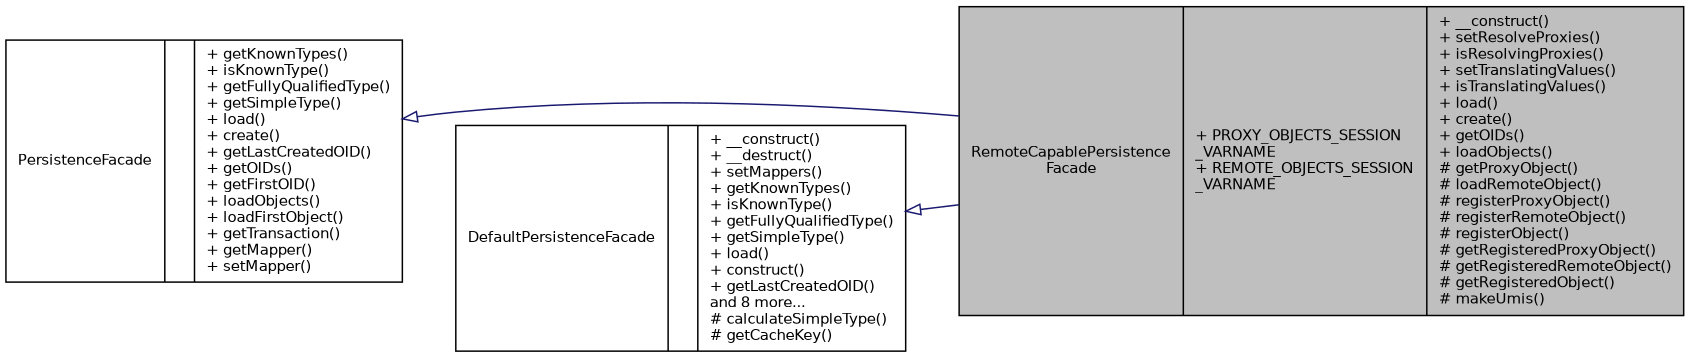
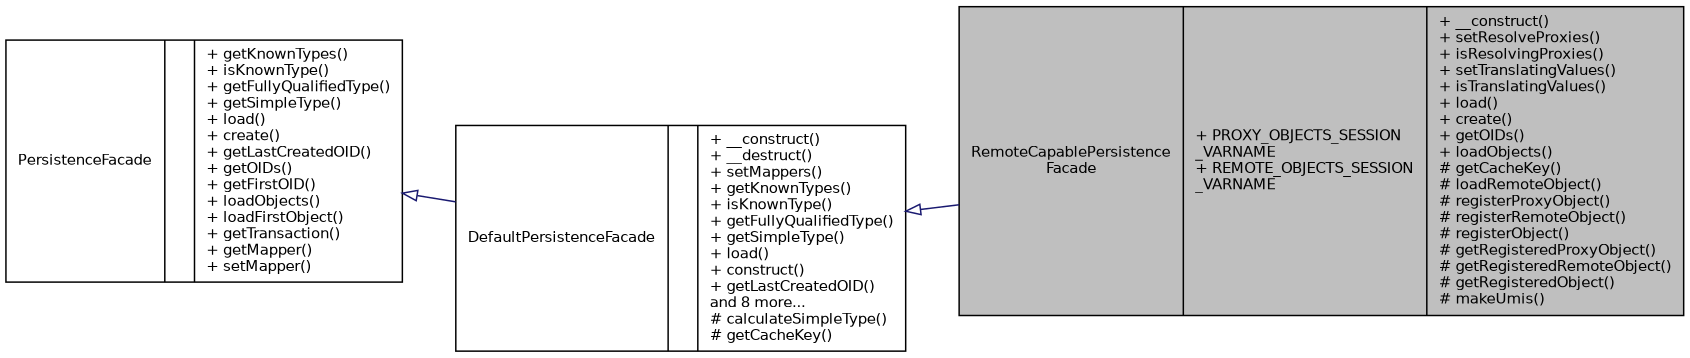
edge "RemoteCapablePersistence" -> "PersistenceFacade": now "DefaultPersistenceFacade" -> "PersistenceFacade"
node "RemoteCapablePersistence": text "# getProxyObject()" -> "# getCacheKey()"
